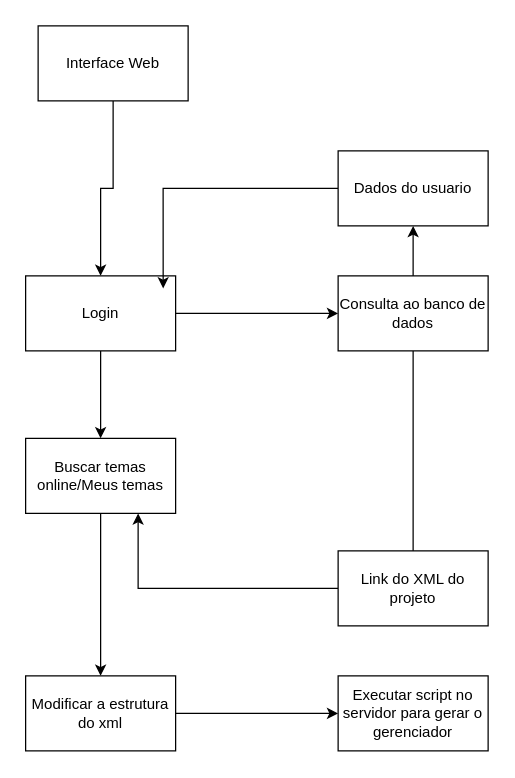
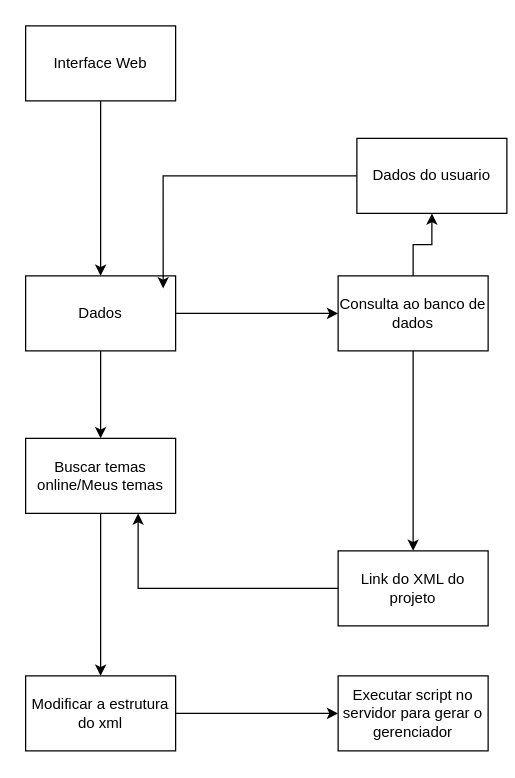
node "Interface Web": moved (113, 63) -> (101, 63)
node "Dados do usuario": moved (413, 188) -> (432, 176)
node "Login": label "Login" -> "Dados"
edge "Consulta ao banco de dados" -- "Link do XML do projeto": arrowhead none -> classic
